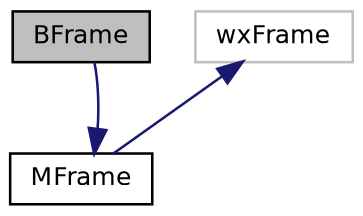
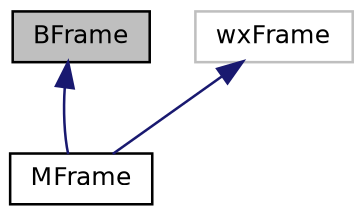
edge "BFrame" -> "MFrame": reversed
